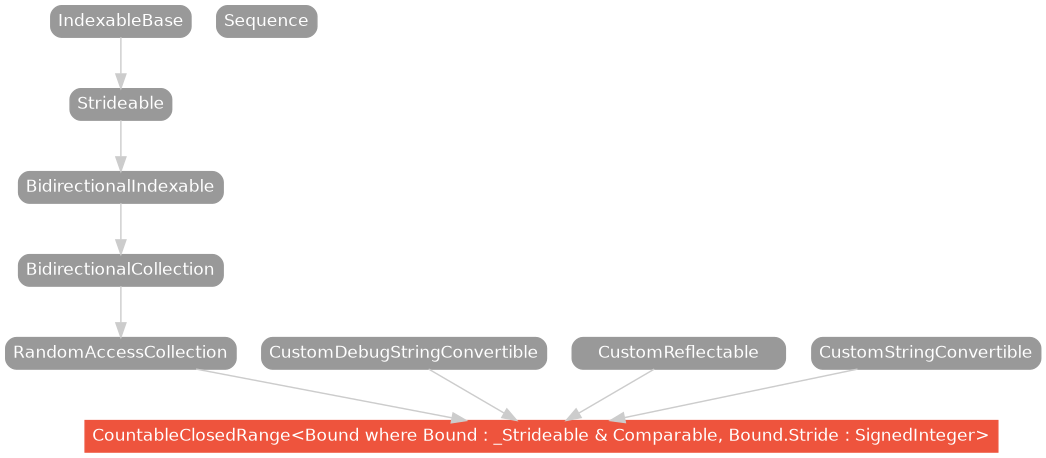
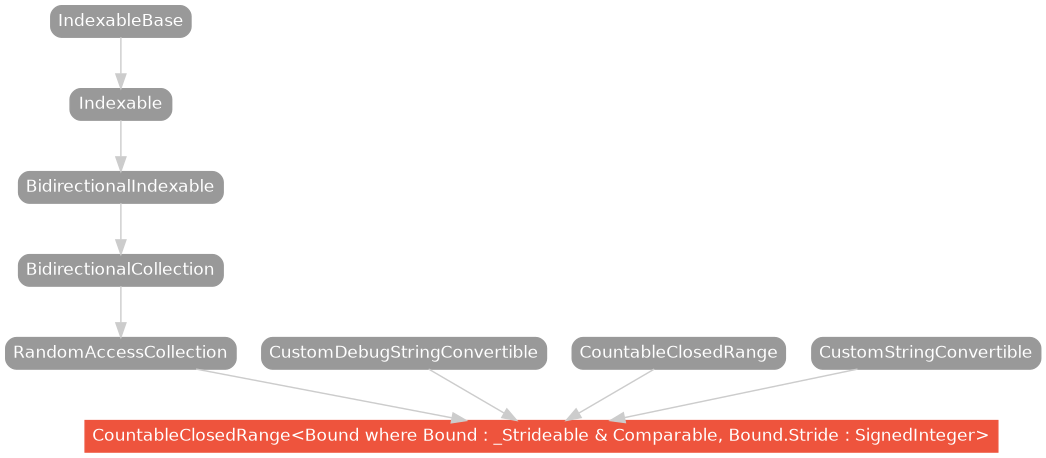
node "Sequence": removed
node "Strideable": label "Strideable" -> "Indexable"
node "CustomReflectable": label "CustomReflectable" -> "CountableClosedRange"
